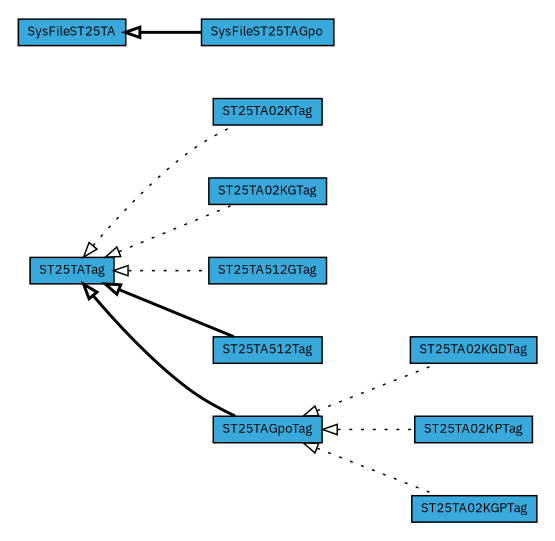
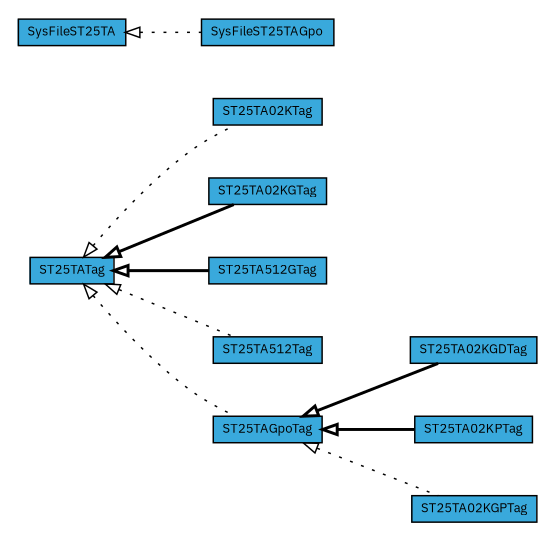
edge "SysFileST25TAGpo" -> "SysFileST25TA": style bold -> dotted
edge "ST25TA02KGTag" -> "ST25TATag": style dotted -> bold
edge "ST25TA512GTag" -> "ST25TATag": style dotted -> bold
edge "ST25TA512Tag" -> "ST25TATag": style bold -> dotted
edge "ST25TAGpoTag" -> "ST25TATag": style bold -> dotted
edge "ST25TA02KGDTag" -> "ST25TAGpoTag": style dotted -> bold
edge "ST25TA02KPTag" -> "ST25TAGpoTag": style dotted -> bold
